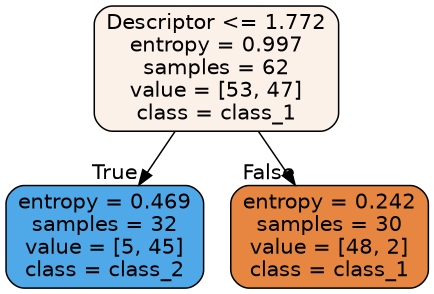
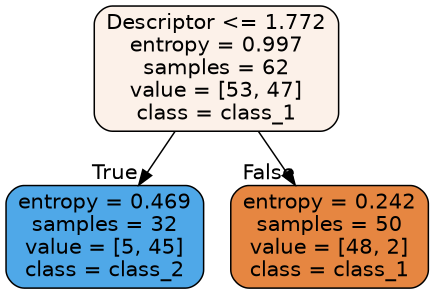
node "entropy = 0.242 samples = 30 value = [48, 2] class = class_1": label "entropy = 0.242 samples = 30 value = [48, 2] class = class_1" -> "entropy = 0.242 samples = 50 value = [48, 2] class = class_1"
